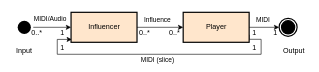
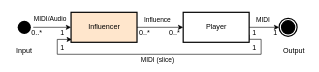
node "Player": fillcolor #ffe6cc -> #ffffff
